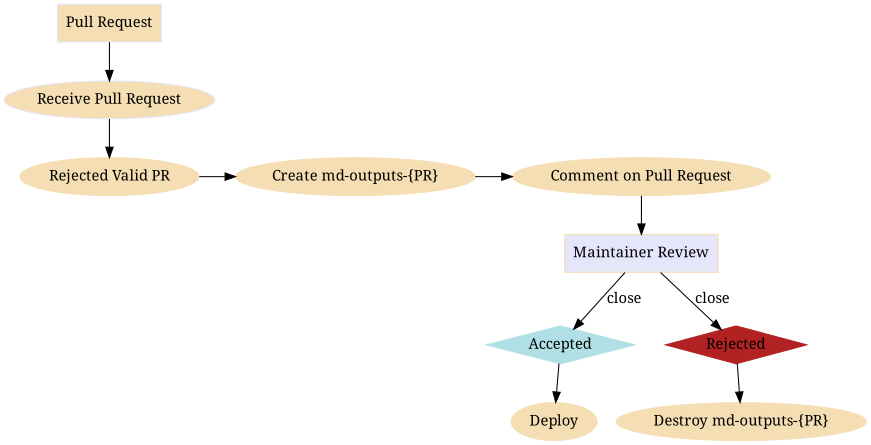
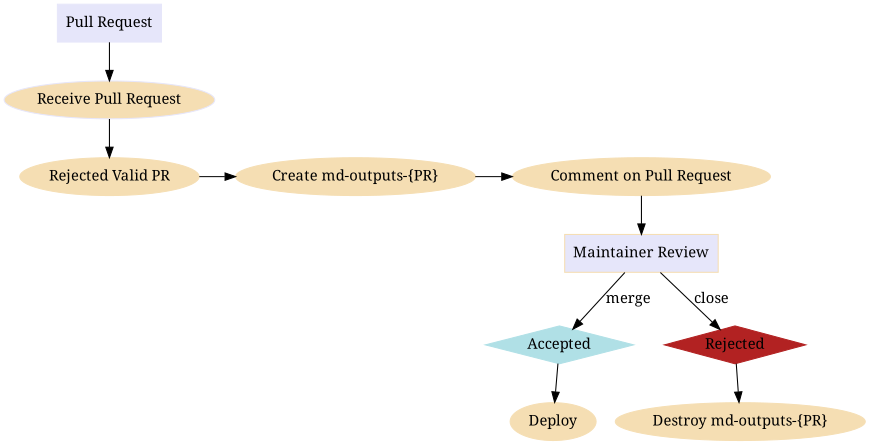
node "Pull Request": fillcolor wheat -> lavender
edge "Maintainer Review" -> "Accepted": label "close" -> "merge"
